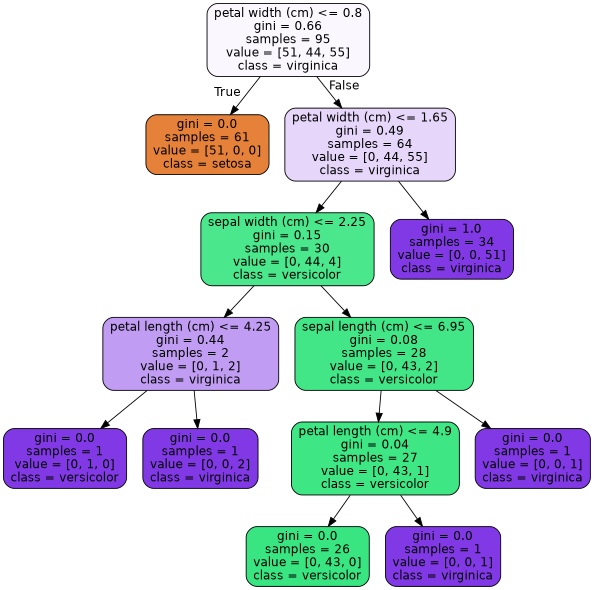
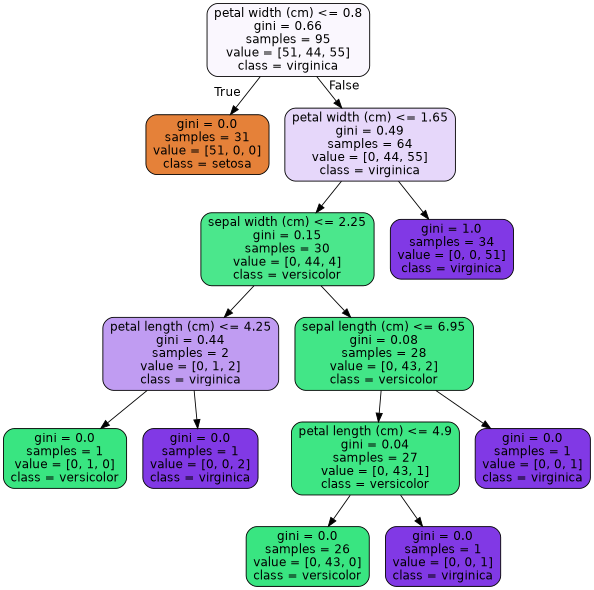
node "gini = 0.0 samples = 61 value = [51, 0, 0] class = setosa": label "gini = 0.0 samples = 61 value = [51, 0, 0] class = setosa" -> "gini = 0.0 samples = 31 value = [51, 0, 0] class = setosa"
node "gini = 0.0 samples = 1 value = [0, 1, 0] class = versicolor": fillcolor #8139e5 -> #39e581
